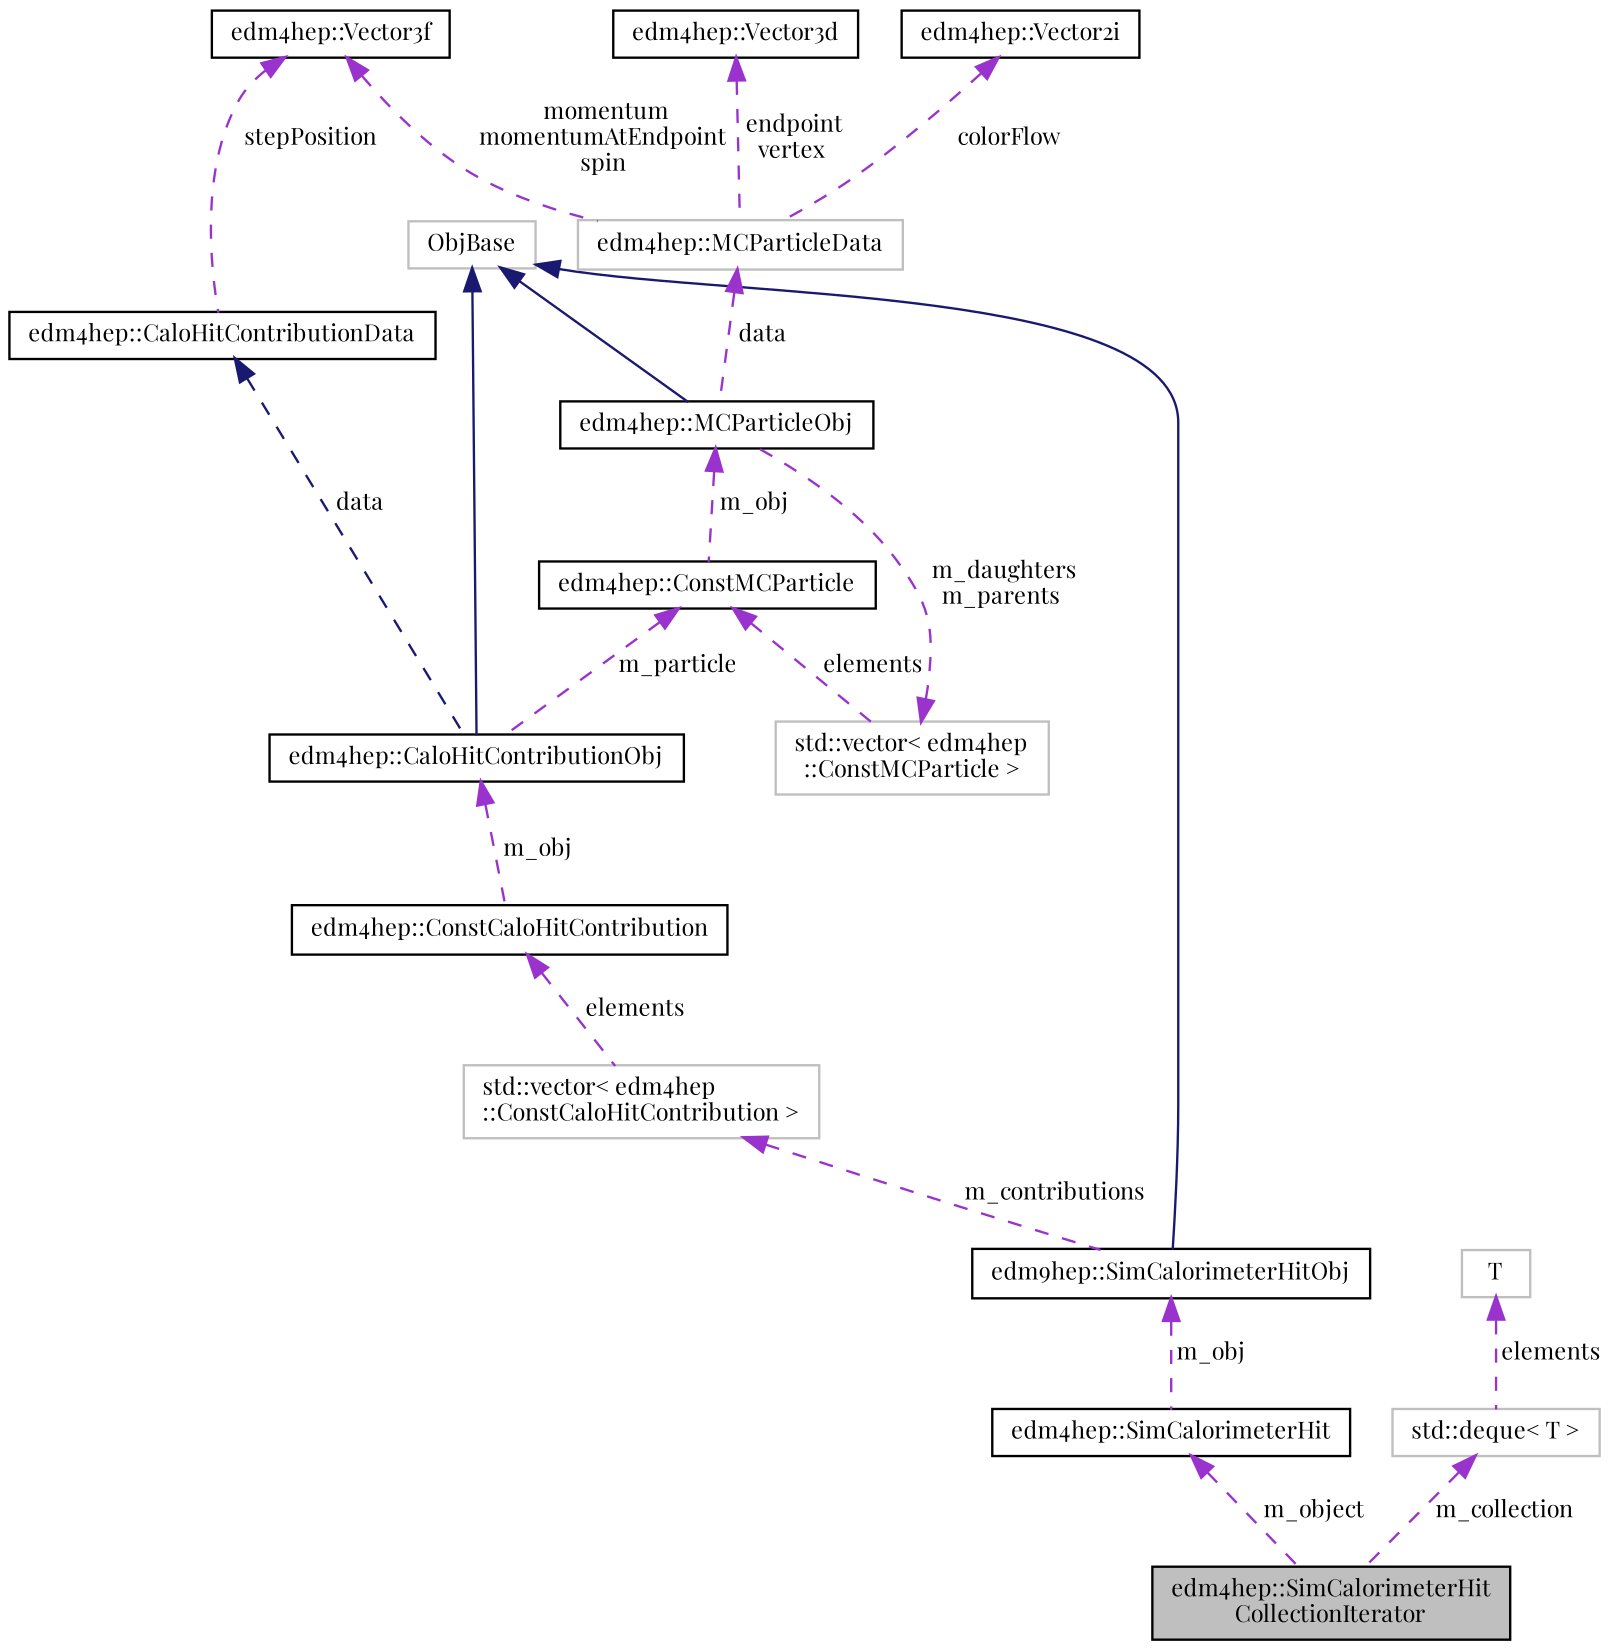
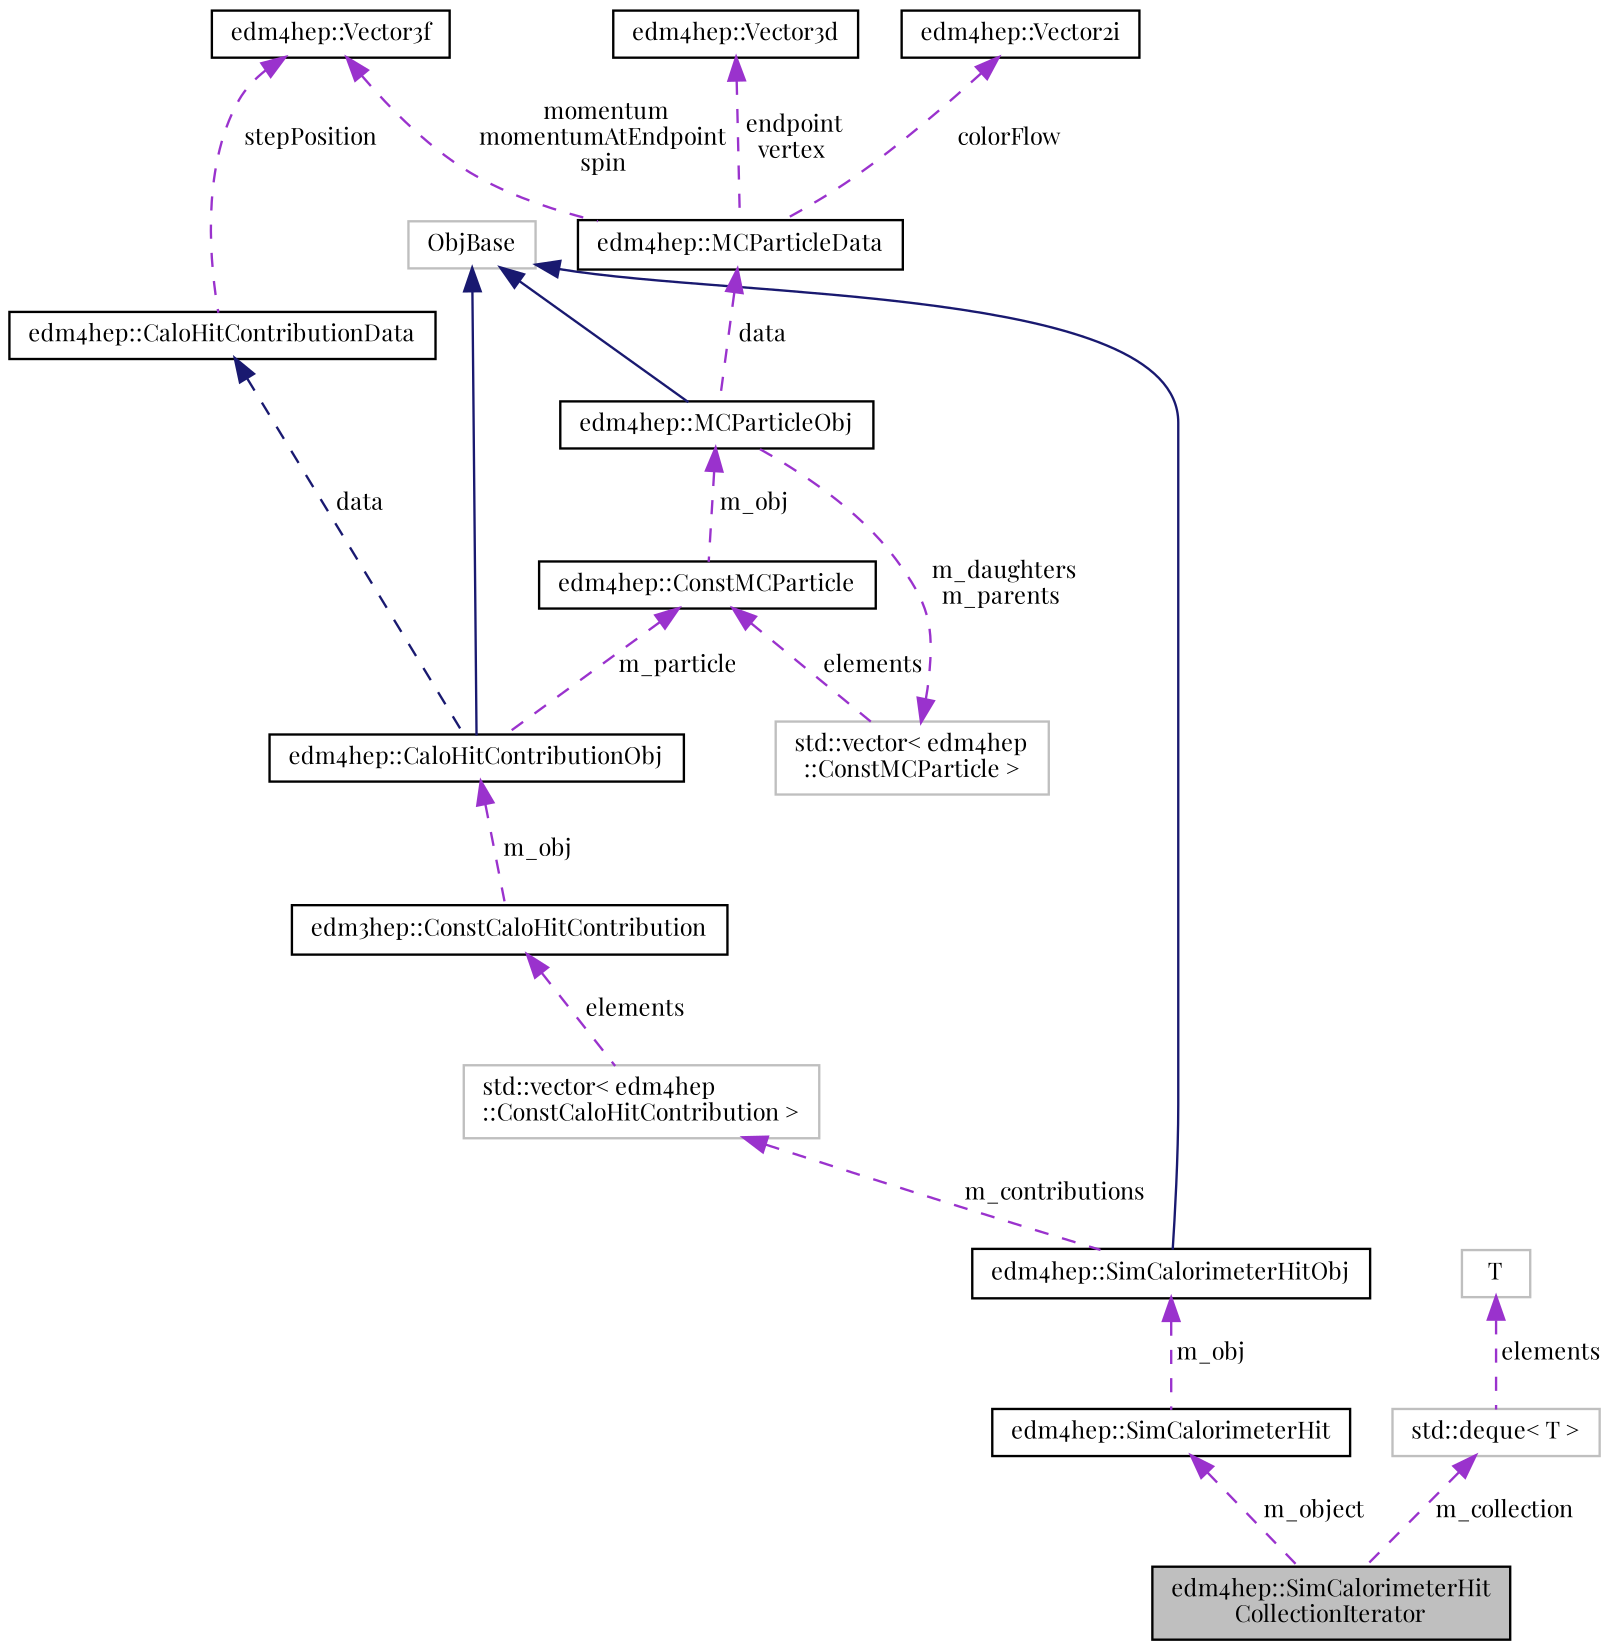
node "edm4hep::MCParticleData": color grey75 -> black
node "edm4hep::ConstCaloHitContribution": label "edm4hep::ConstCaloHitContribution" -> "edm3hep::ConstCaloHitContribution"
node "edm9hep::SimCalorimeterHitObj": label "edm9hep::SimCalorimeterHitObj" -> "edm4hep::SimCalorimeterHitObj"
